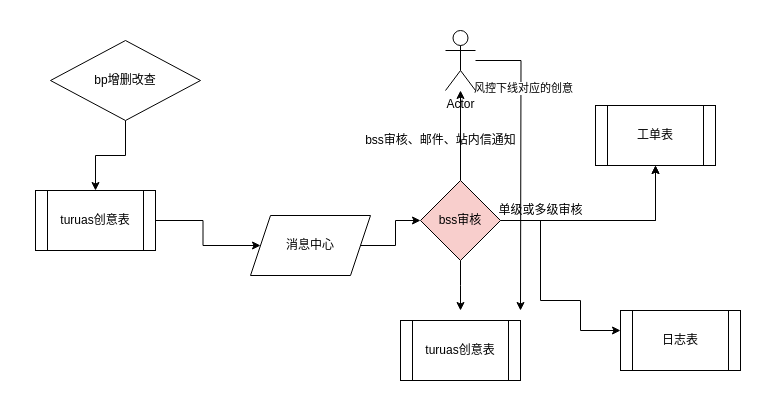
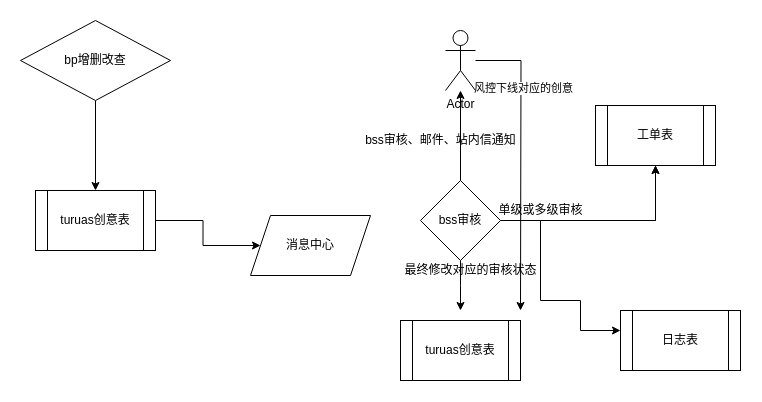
node "bp增删改查": moved (126, 81) -> (96, 61)
node "bss审核": fillcolor #f8cecc -> #ffffff
edge "消息中心" -> "bss审核": removed
node "最终修改对应的审核状态": added
